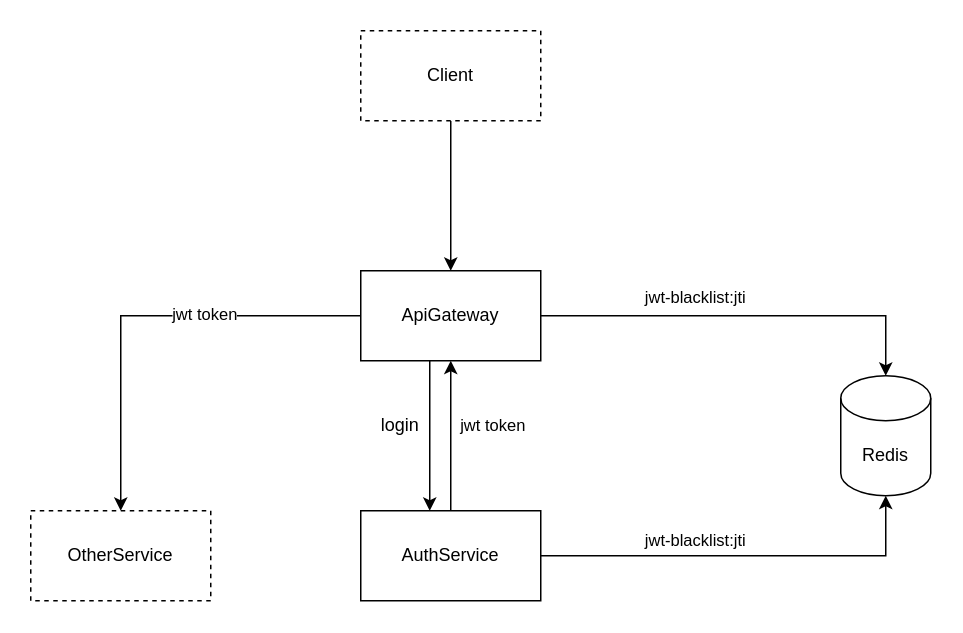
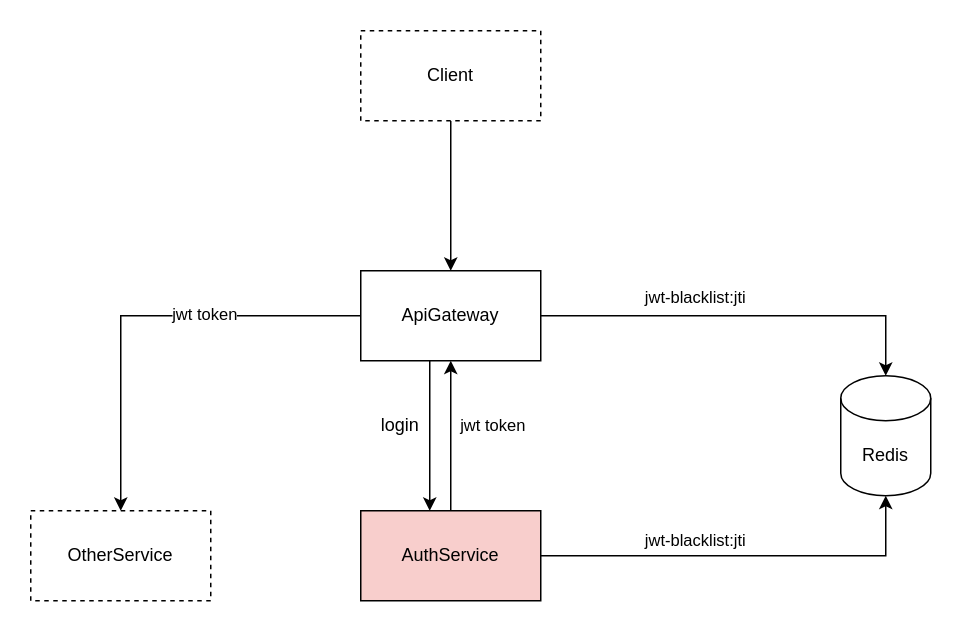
node "AuthService": fillcolor #ffffff -> #f8cecc
